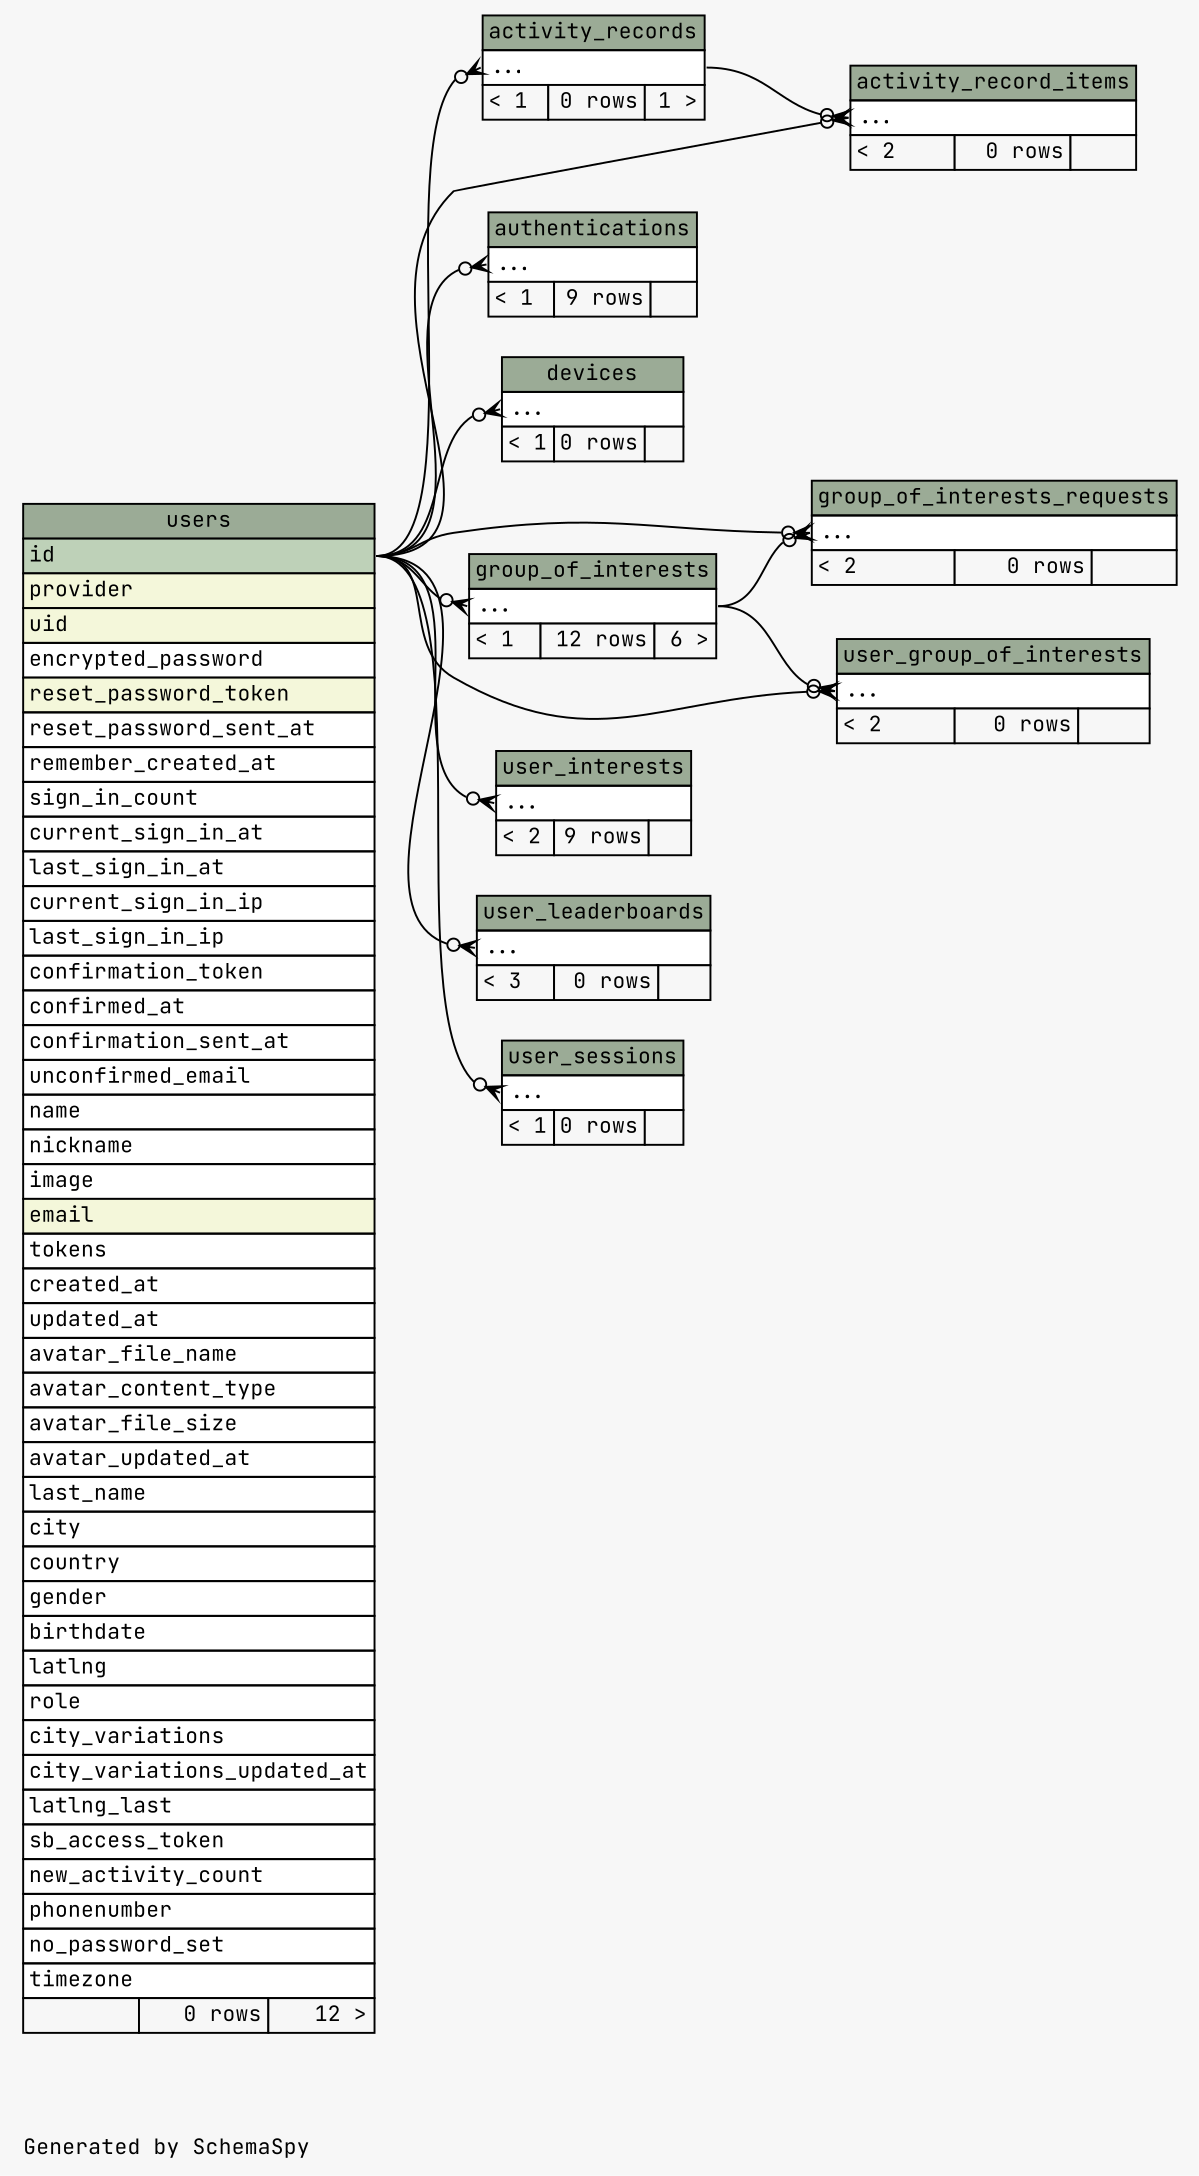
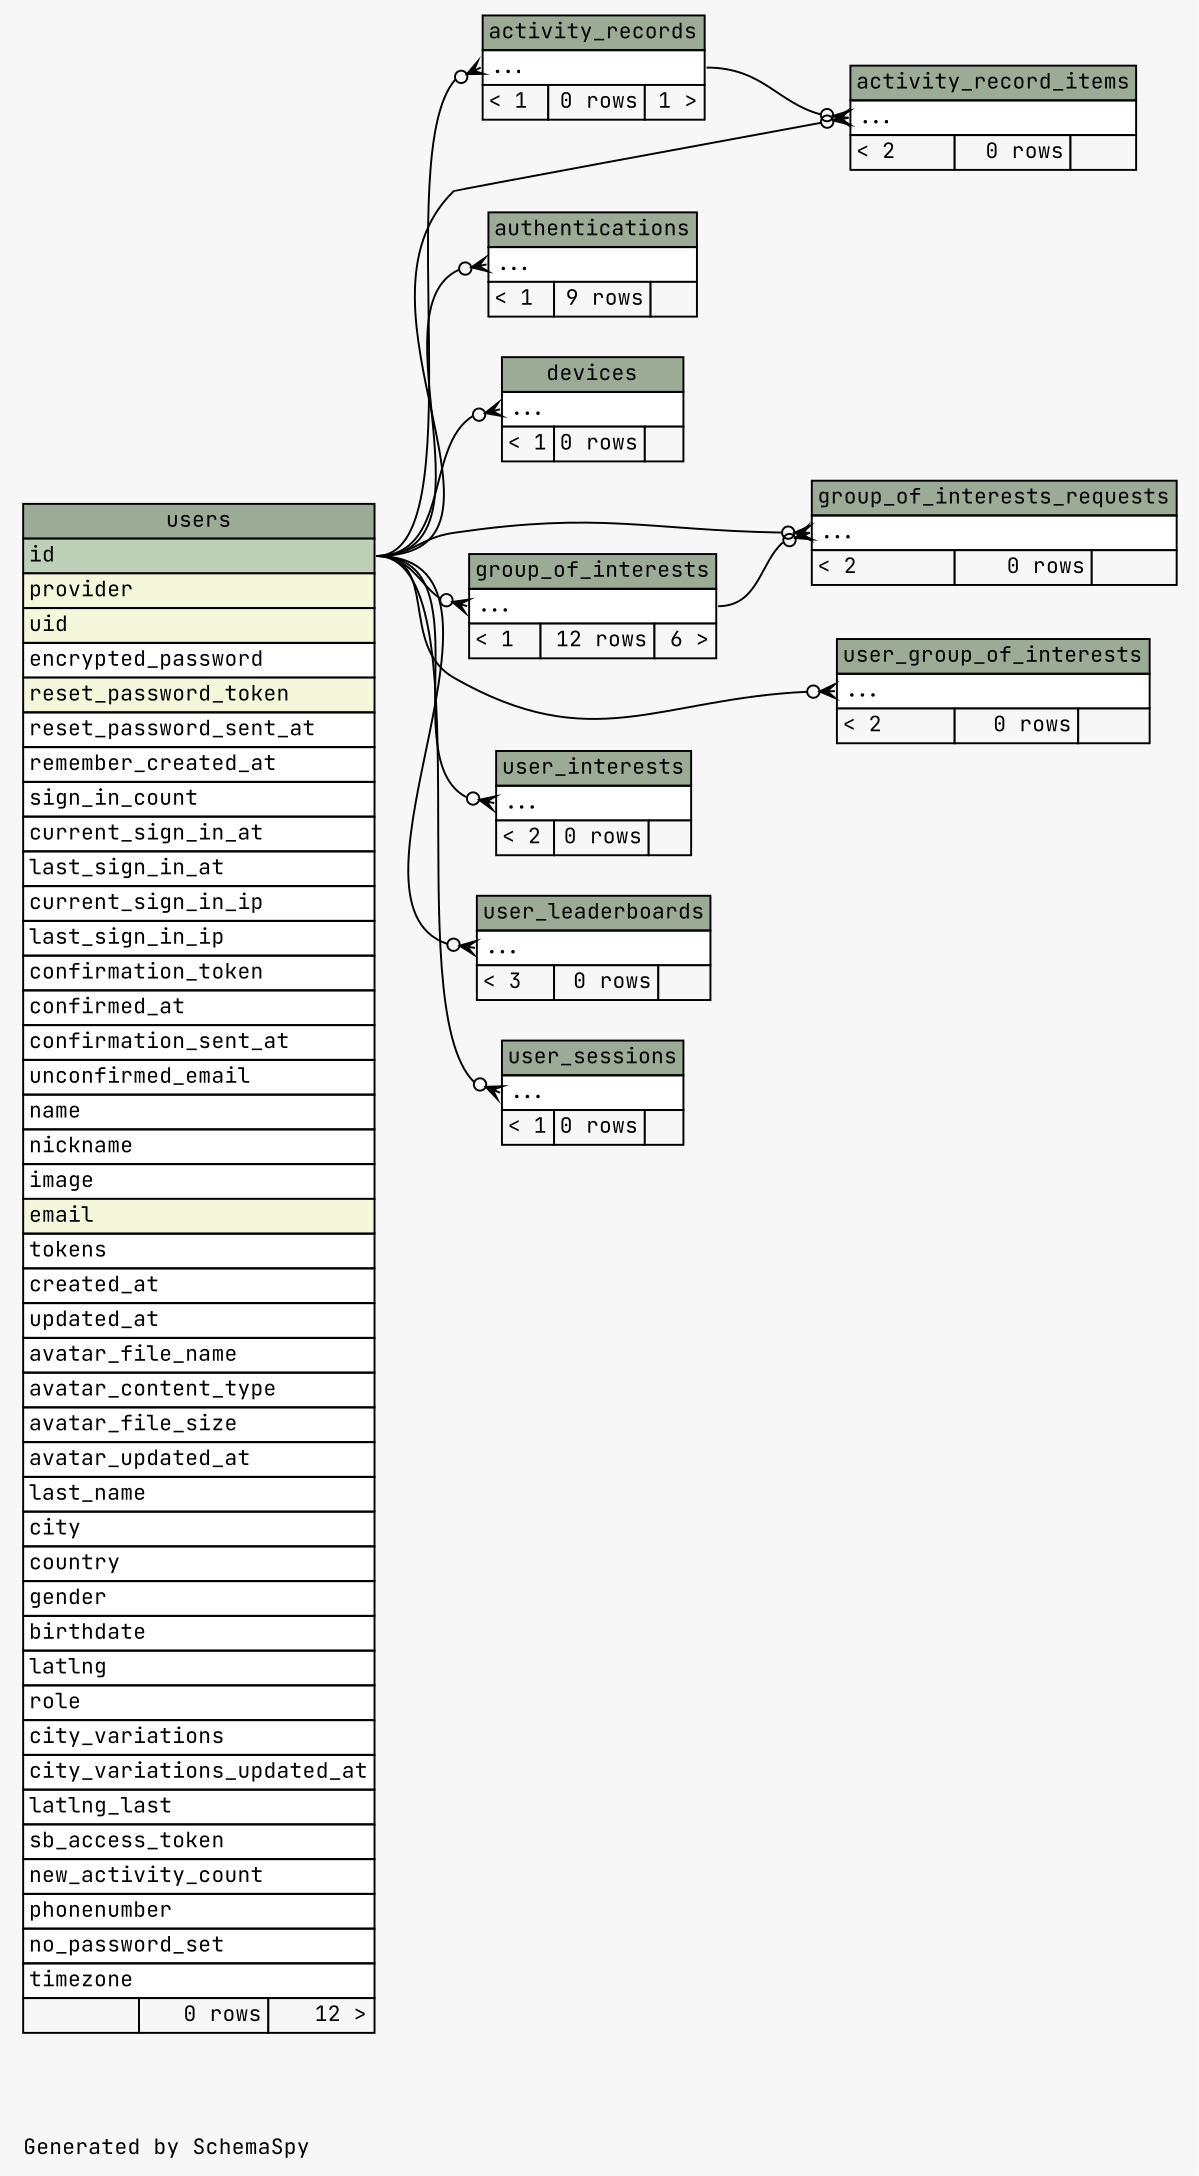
edge "group_of_interests" -> "user_group_of_interests": removed
node "user_interests": text "9 rows" -> "0 rows"
